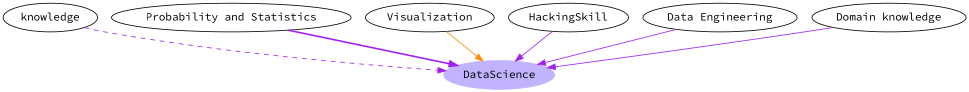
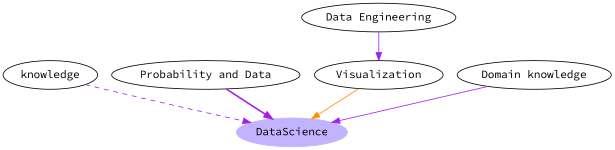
node "Probability and Statistics": label "Probability and Statistics" -> "Probability and Data"
node "HackingSkill": removed
edge "Data Engineering" -> "DataScience": now "Data Engineering" -> "Visualization"
